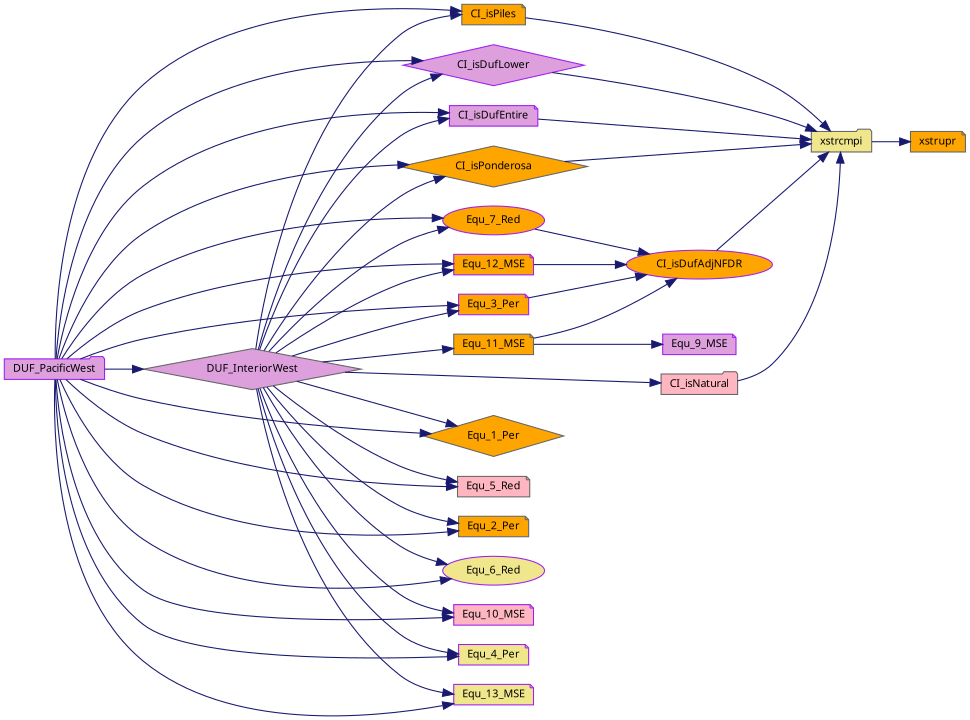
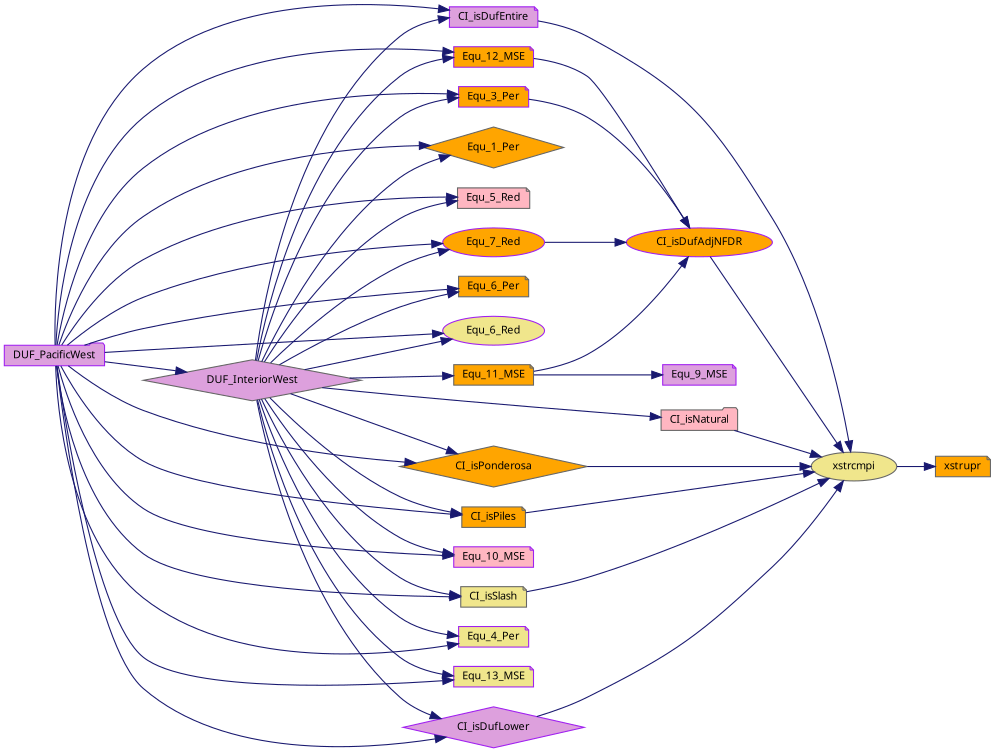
node "xstrcmpi": shape folder -> ellipse
node "Equ_2_Per": label "Equ_2_Per" -> "Equ_6_Per"
node "CI_isSlash": added
